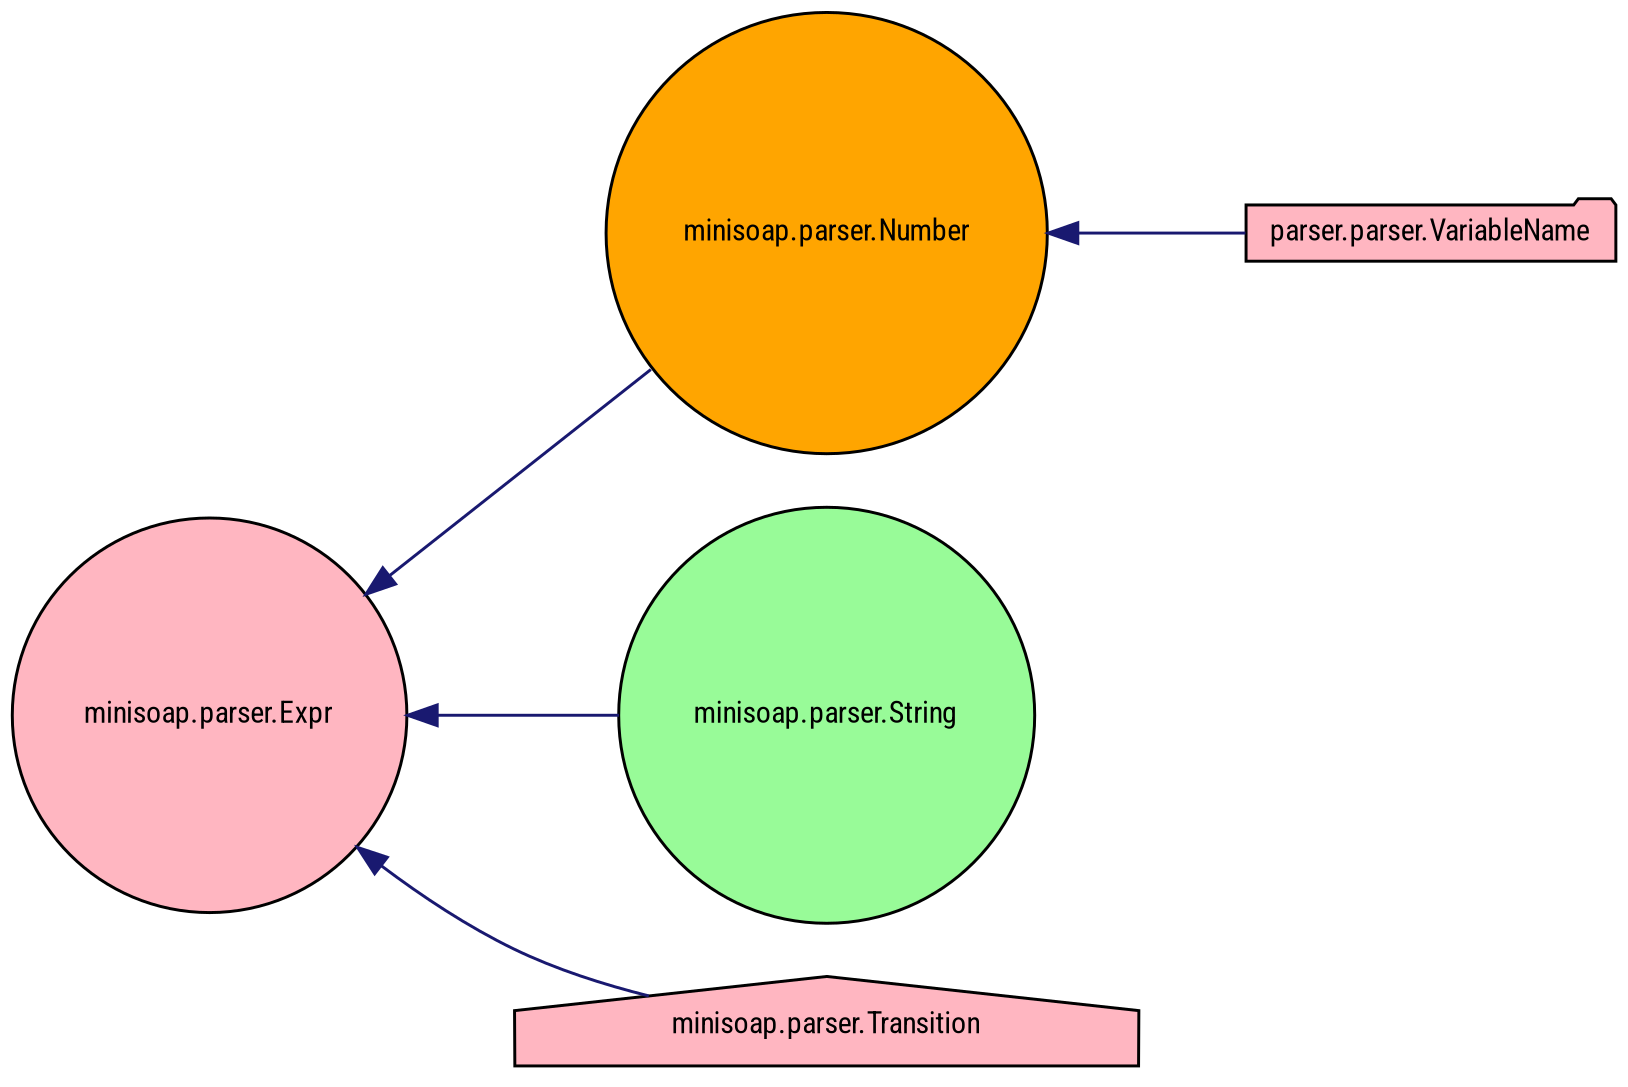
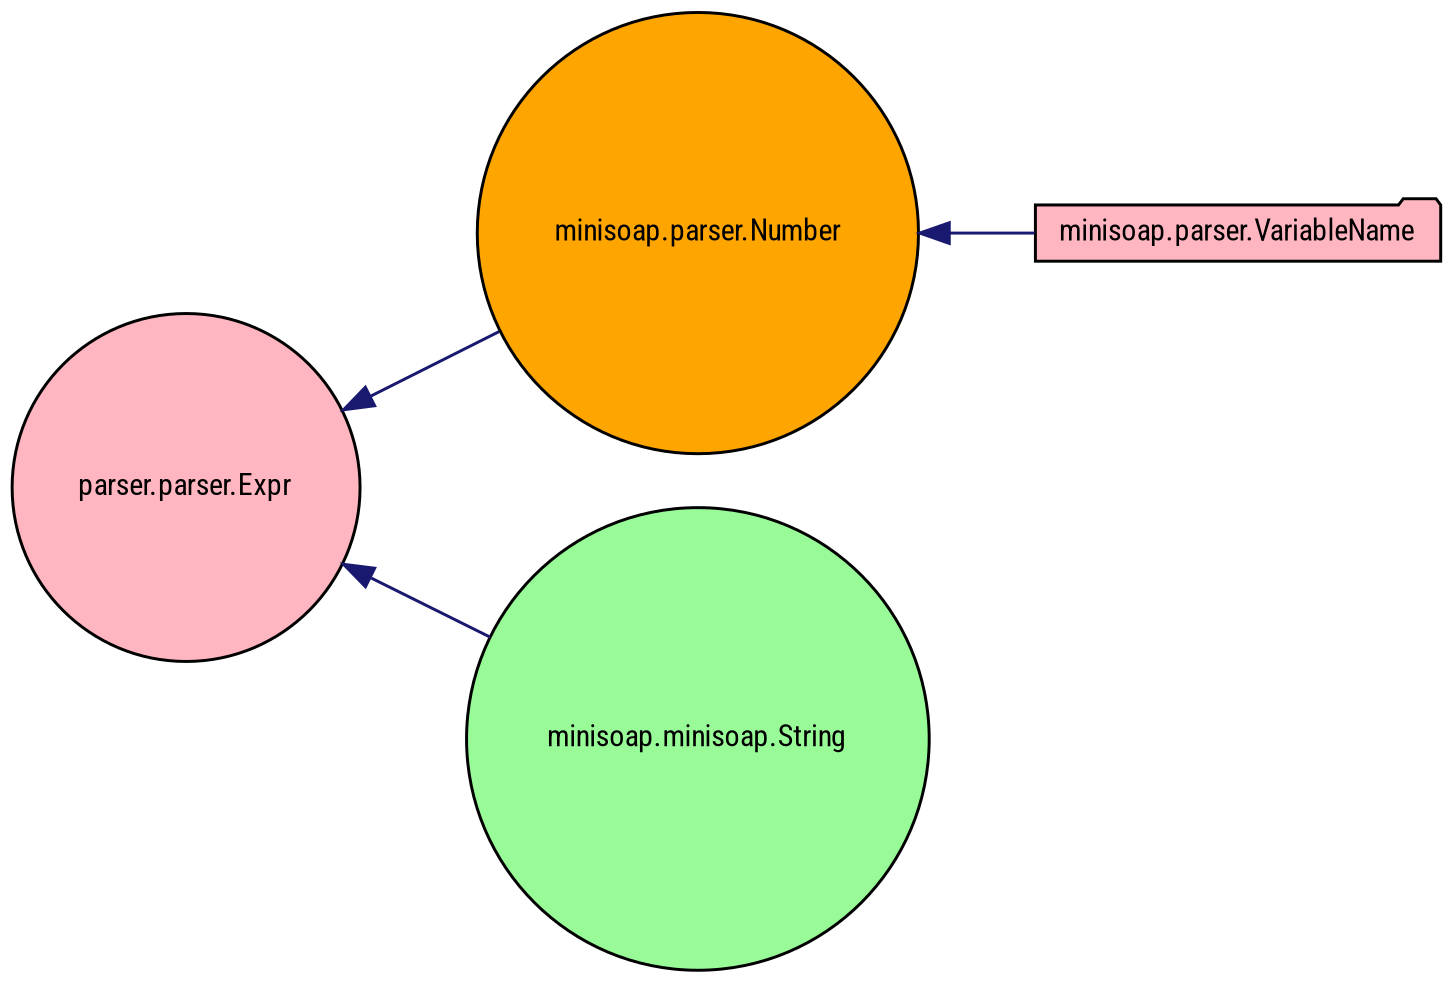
node "parser.parser.VariableName": label "parser.parser.VariableName" -> "minisoap.parser.VariableName"
node "minisoap.parser.Expr": label "minisoap.parser.Expr" -> "parser.parser.Expr"
node "minisoap.parser.String": label "minisoap.parser.String" -> "minisoap.minisoap.String"
node "minisoap.parser.Transition": removed
